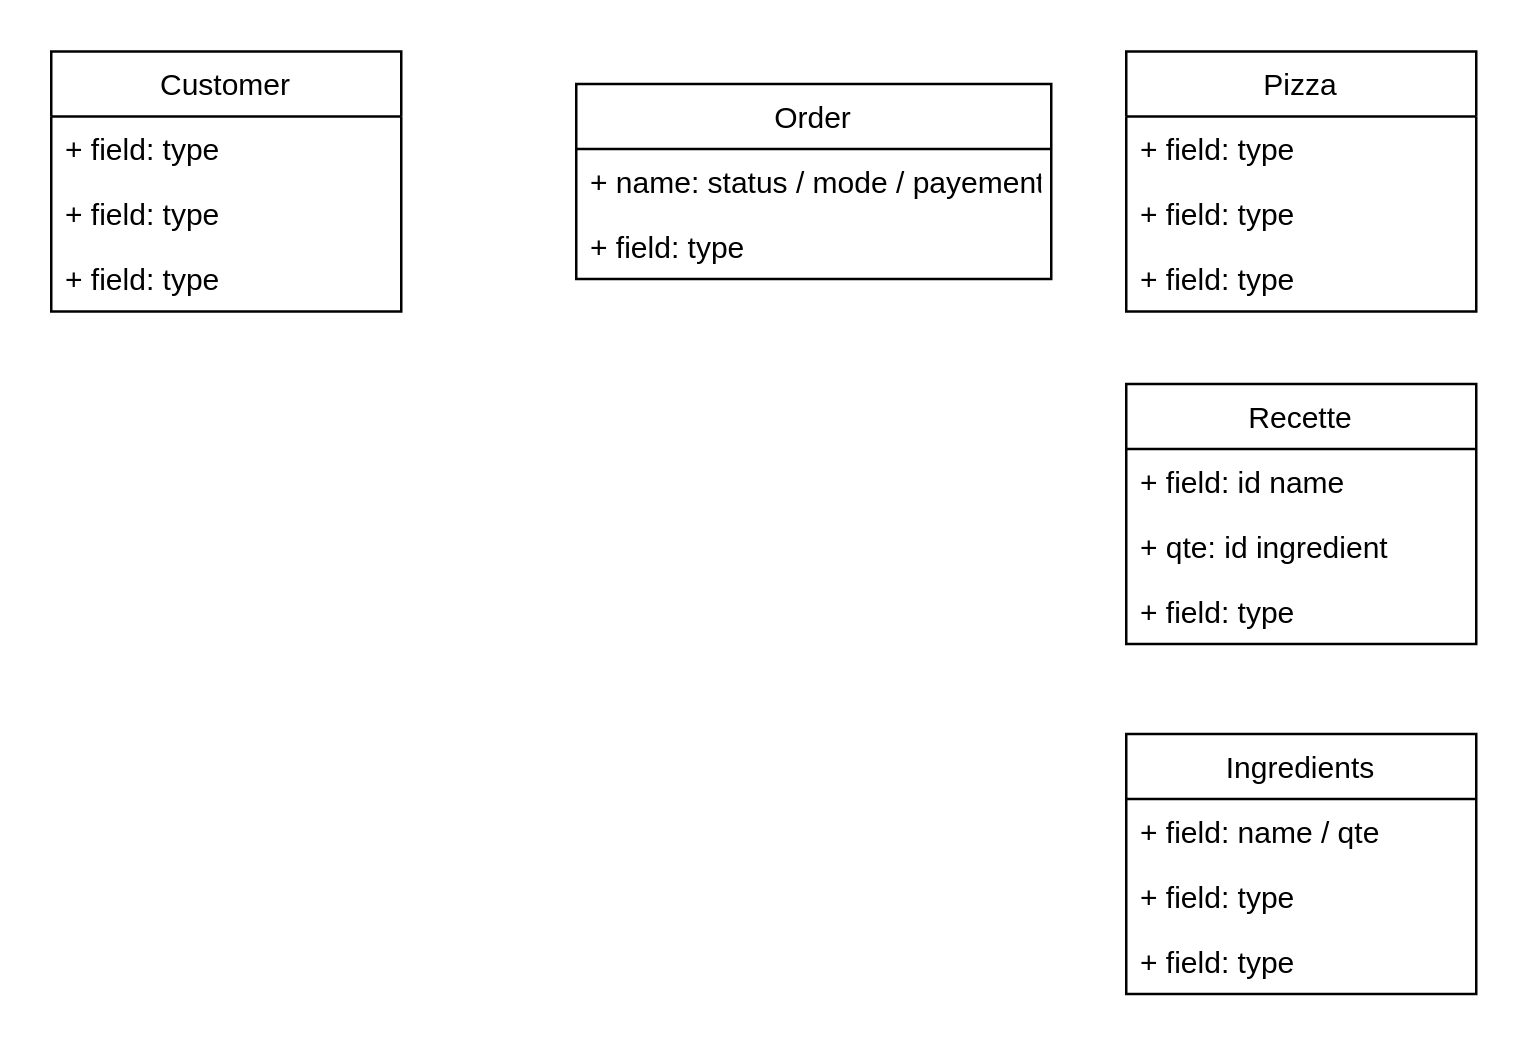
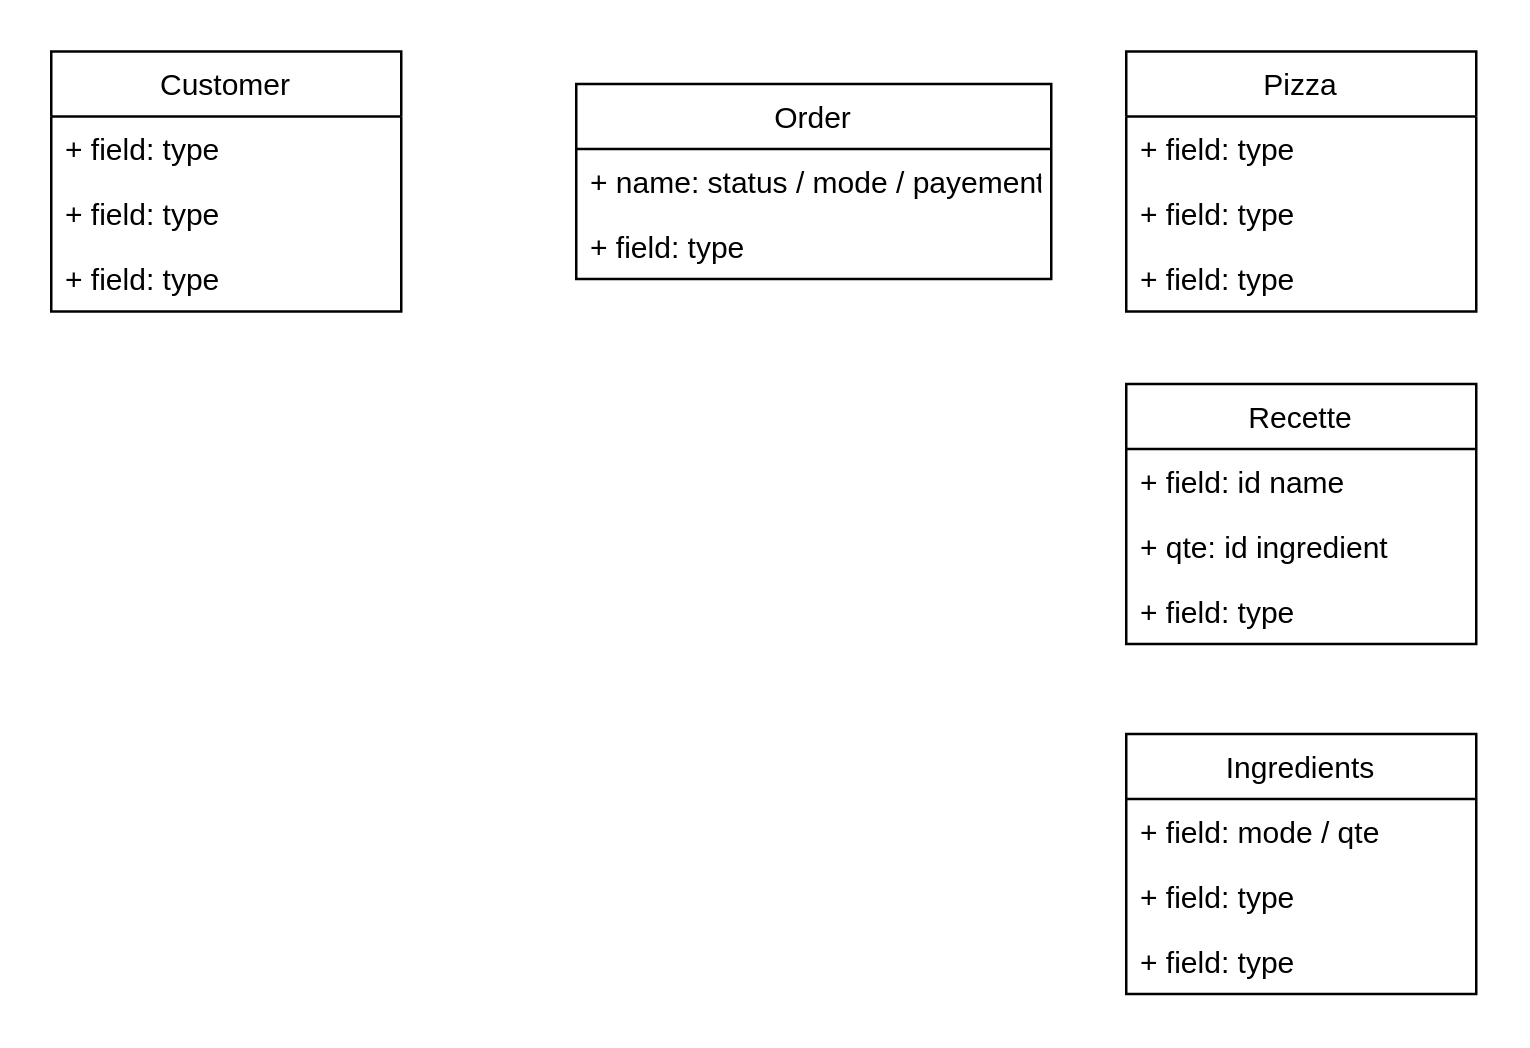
node "+ field: name / qte": label "+ field: name / qte" -> "+ field: mode / qte"
